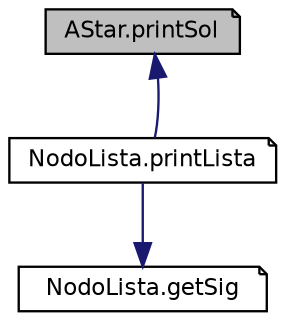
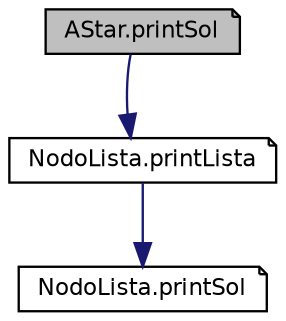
edge "NodoLista.printLista" -> "AStar.printSol": reversed
node "NodoLista.getSig": label "NodoLista.getSig" -> "NodoLista.printSol"
